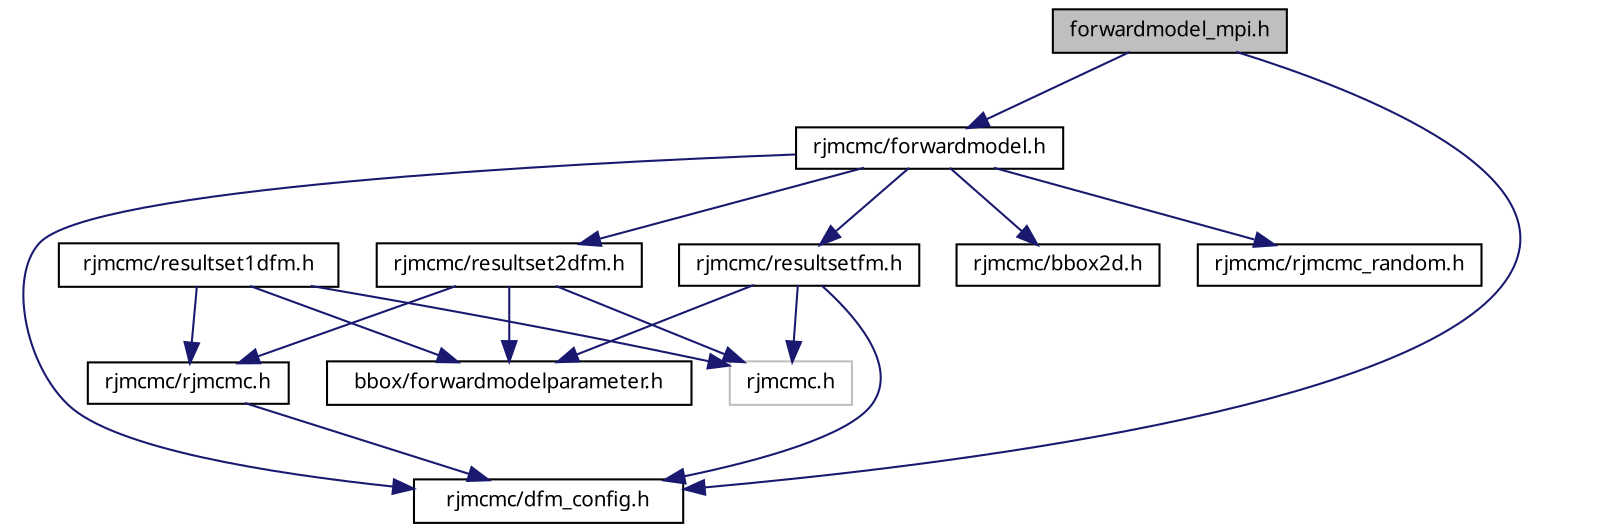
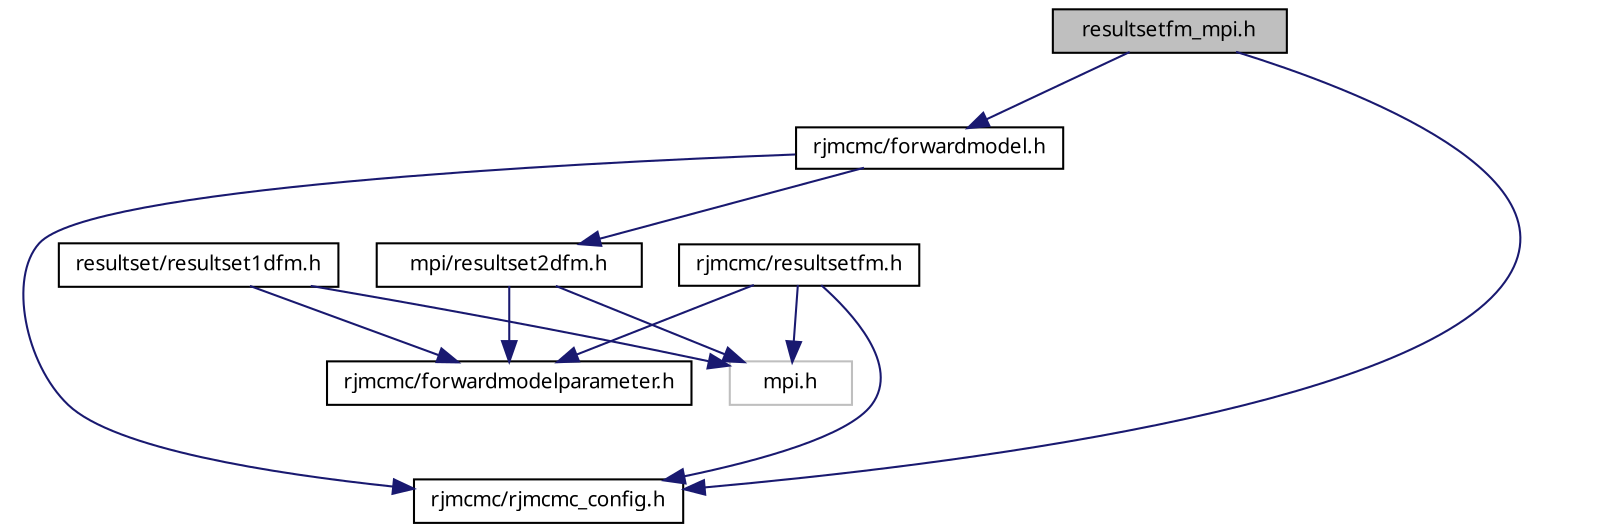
node "forwardmodel_mpi.h": label "forwardmodel_mpi.h" -> "resultsetfm_mpi.h"
edge "rjmcmc/forwardmodel.h" -> "rjmcmc/resultsetfm.h": removed
node "rjmcmc/resultset1dfm.h": label "rjmcmc/resultset1dfm.h" -> "resultset/resultset1dfm.h"
node "rjmcmc/resultset2dfm.h": label "rjmcmc/resultset2dfm.h" -> "mpi/resultset2dfm.h"
node "rjmcmc/bbox2d.h": removed
node "rjmcmc/rjmcmc_random.h": removed
node "rjmcmc/rjmcmc.h": removed
node "bbox/forwardmodelparameter.h": label "bbox/forwardmodelparameter.h" -> "rjmcmc/forwardmodelparameter.h"
node "rjmcmc.h": label "rjmcmc.h" -> "mpi.h"
node "rjmcmc/dfm_config.h": label "rjmcmc/dfm_config.h" -> "rjmcmc/rjmcmc_config.h"
